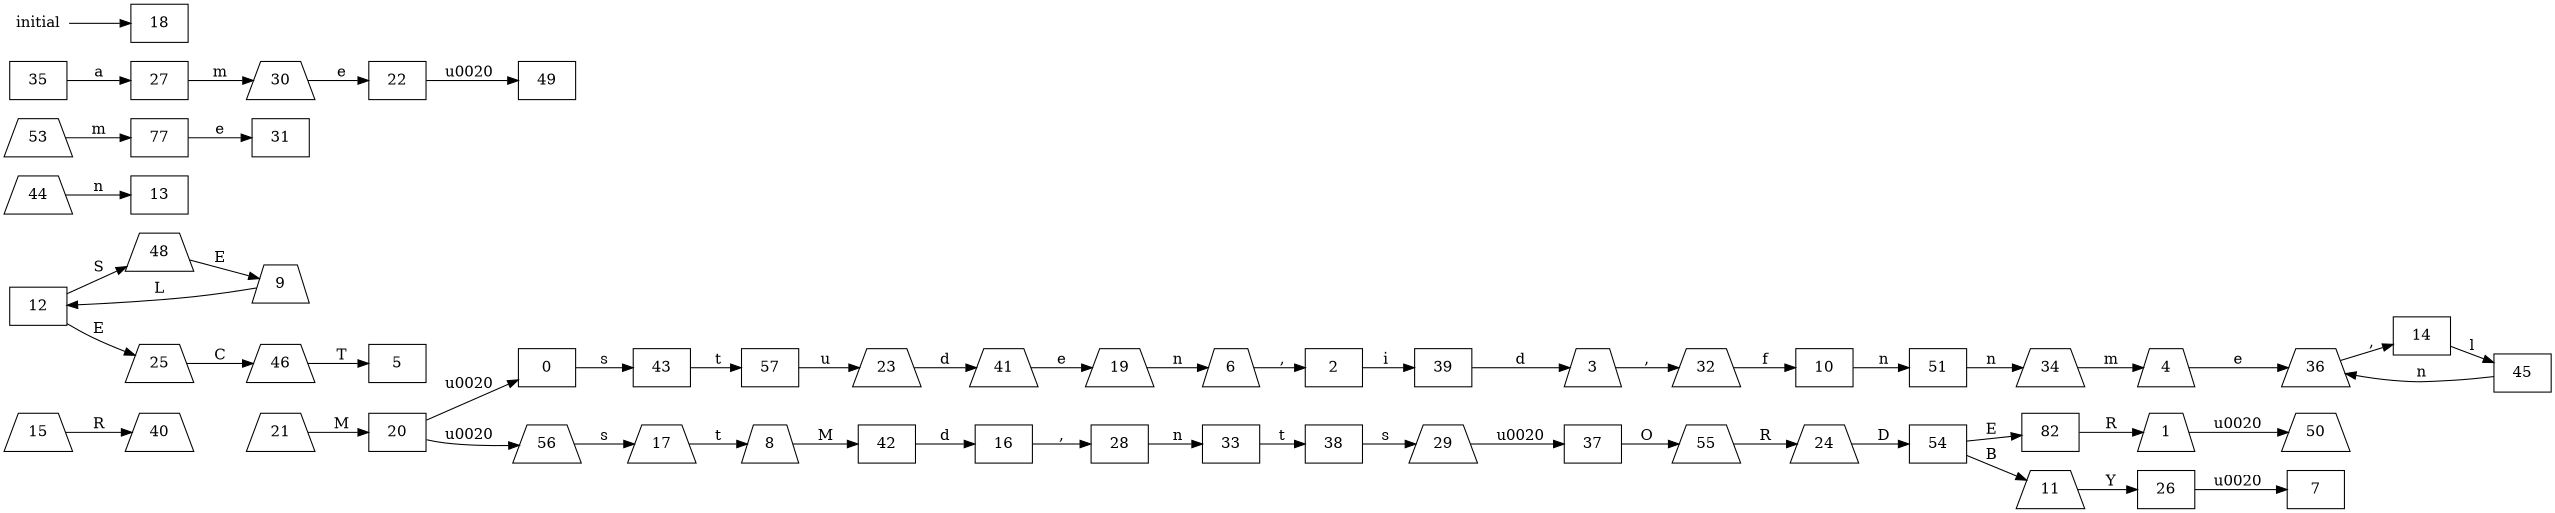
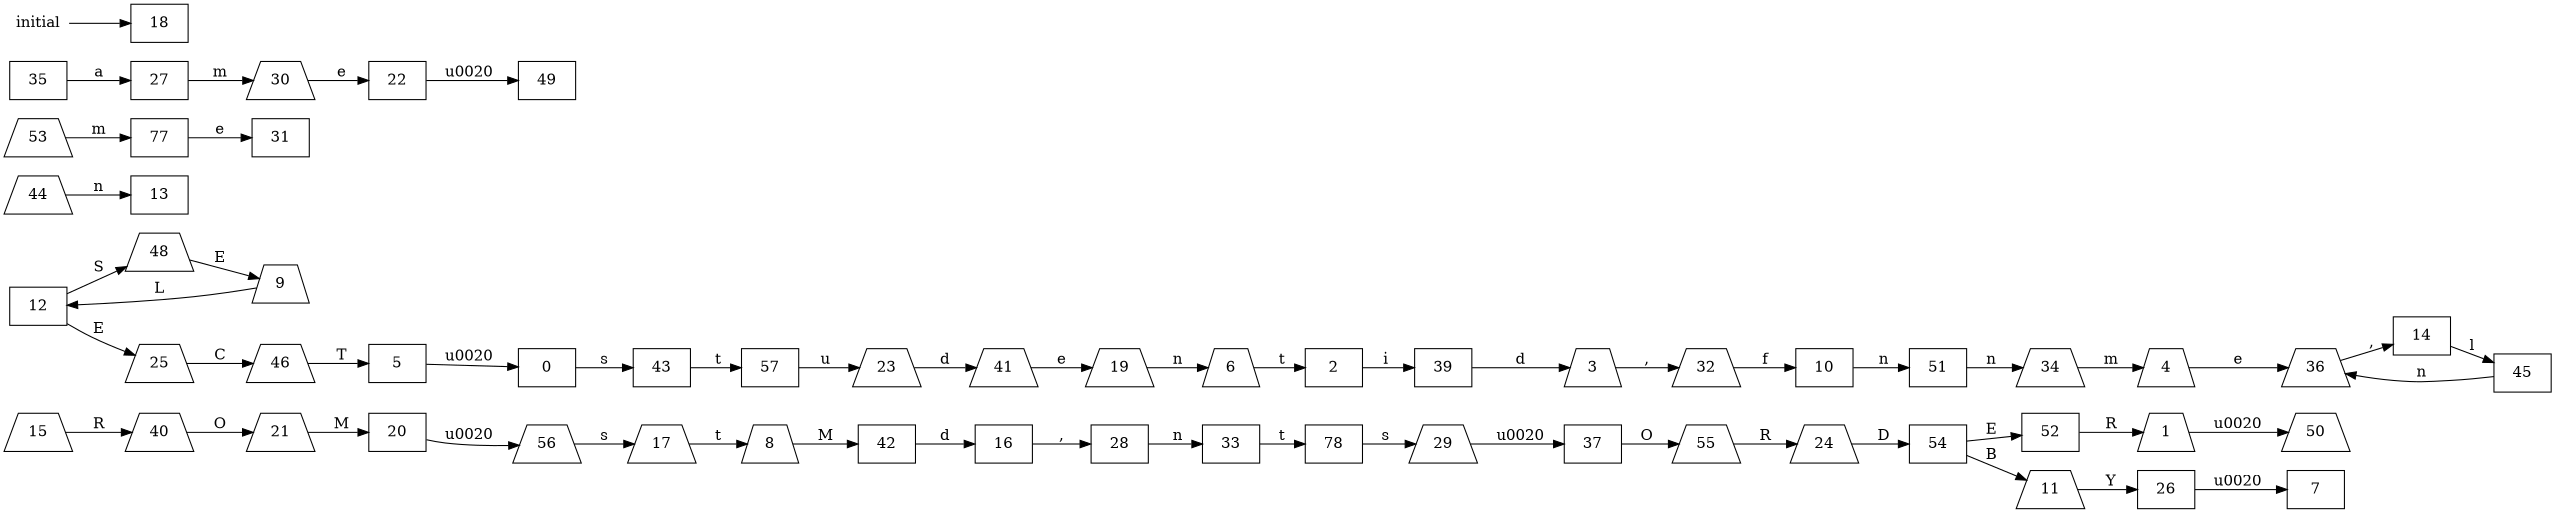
edge "6" -> "2": label "," -> "t"
edge "20" -> "0": now "5" -> "0"
edge "40" -> "21": added, label "O"
node "82": label "82" -> "52"
node "38": label "38" -> "78"
